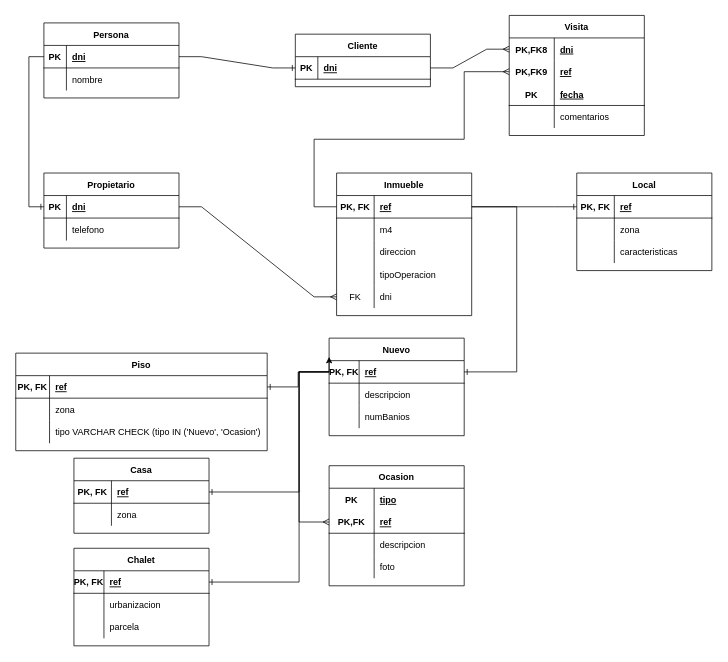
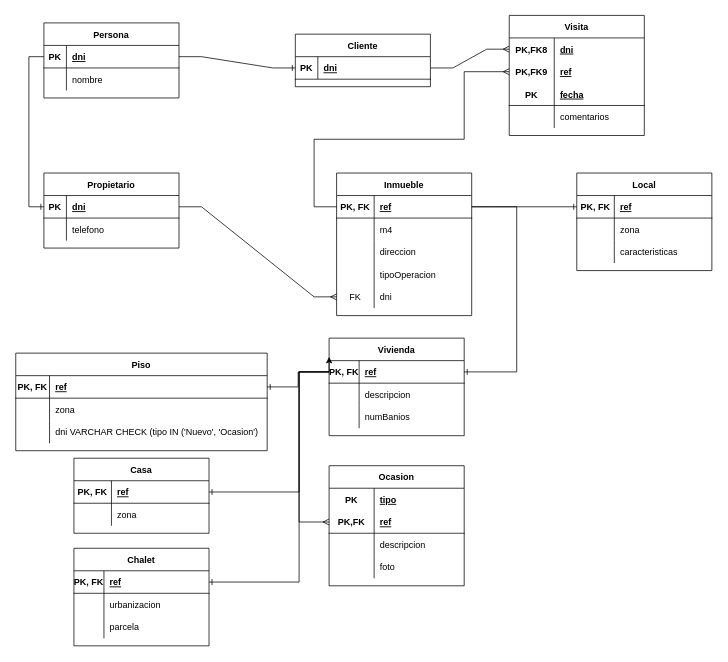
node "Nuevo": label "Nuevo" -> "Vivienda"
node "tipo VARCHAR CHECK (tipo IN ('Nuevo', 'Ocasion')": label "tipo VARCHAR CHECK (tipo IN ('Nuevo', 'Ocasion')" -> "dni VARCHAR CHECK (tipo IN ('Nuevo', 'Ocasion')"
